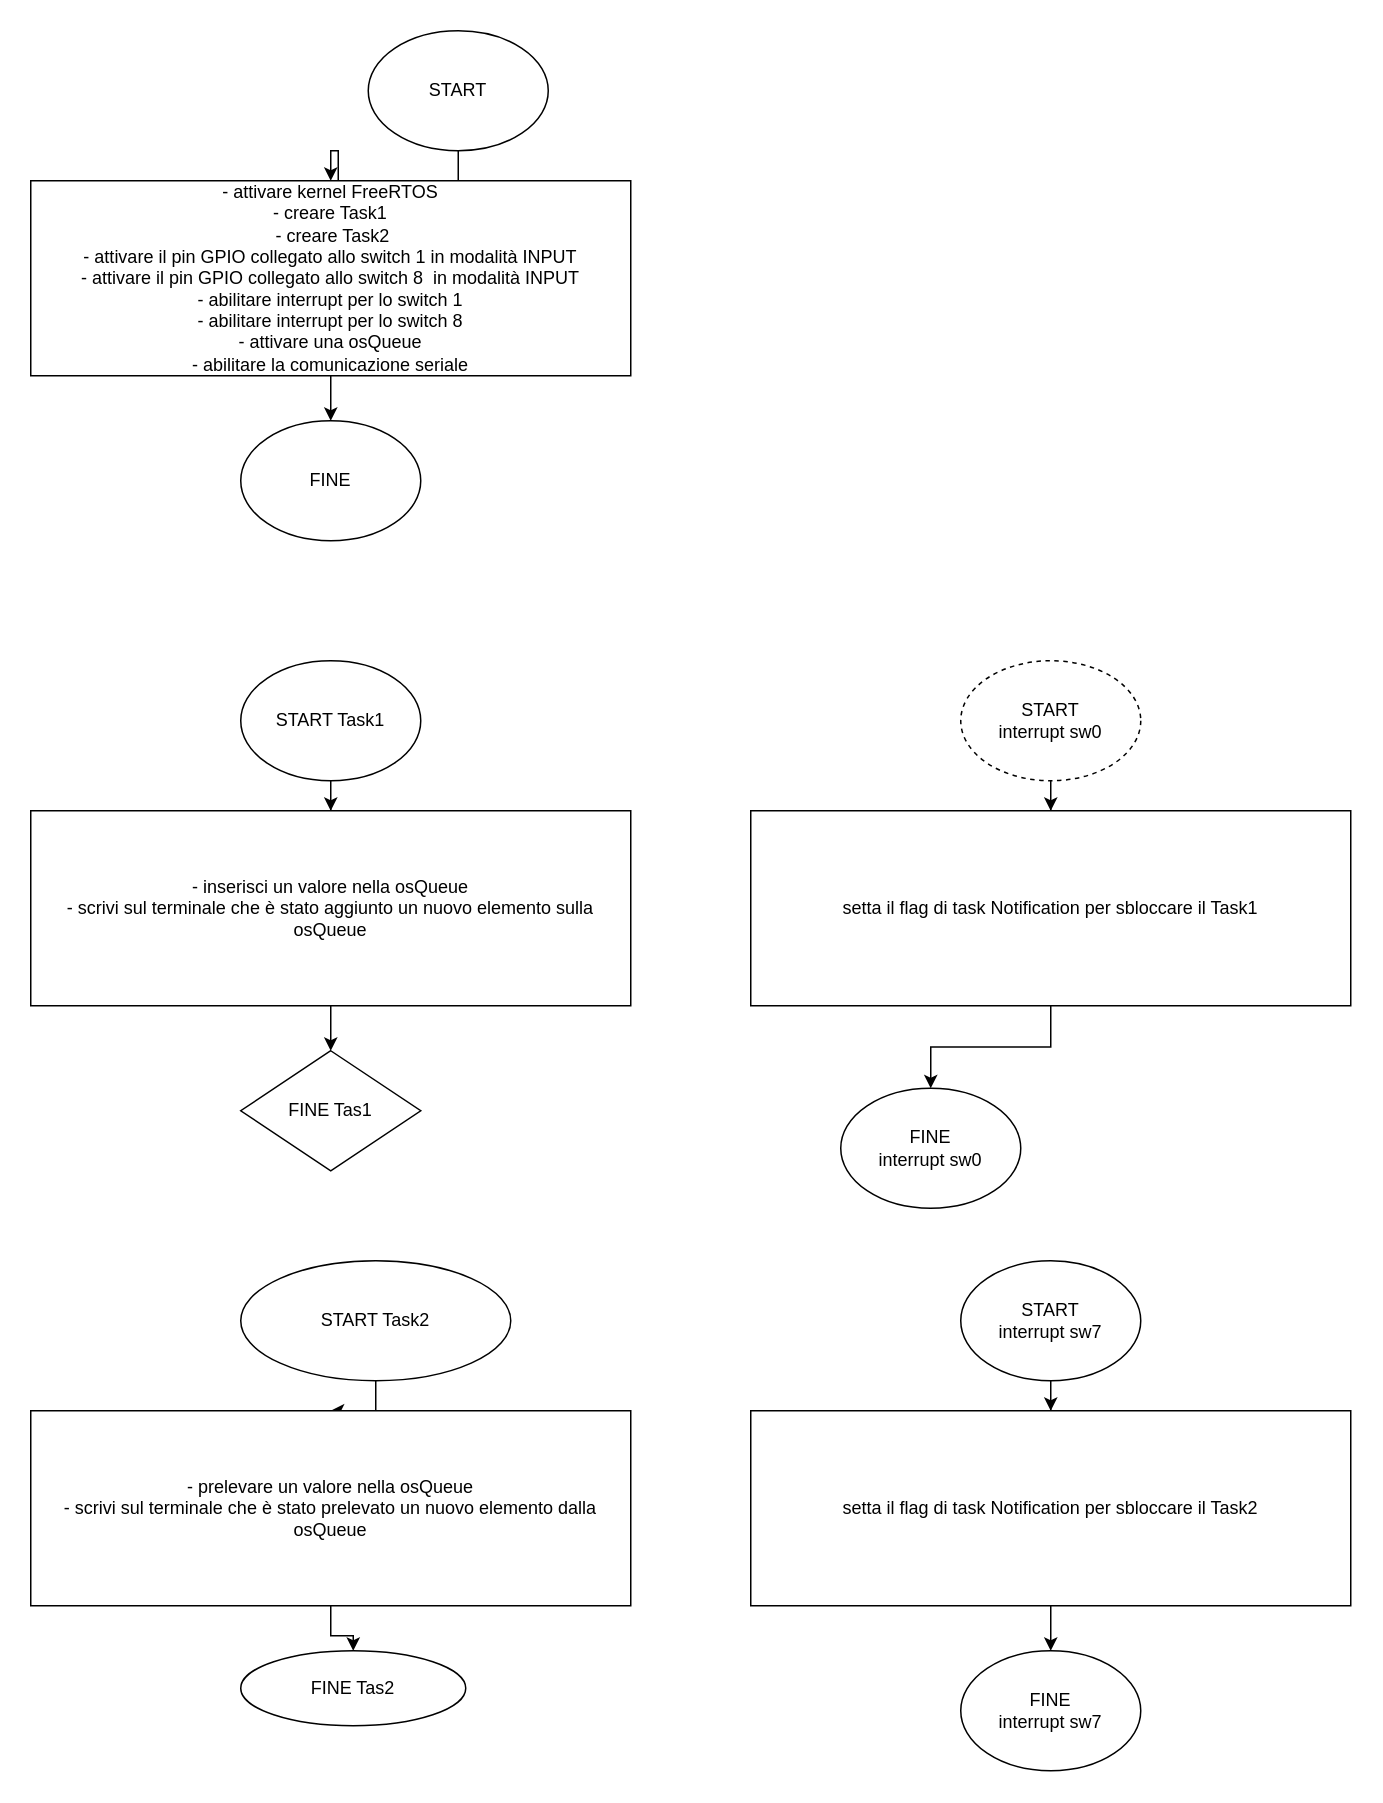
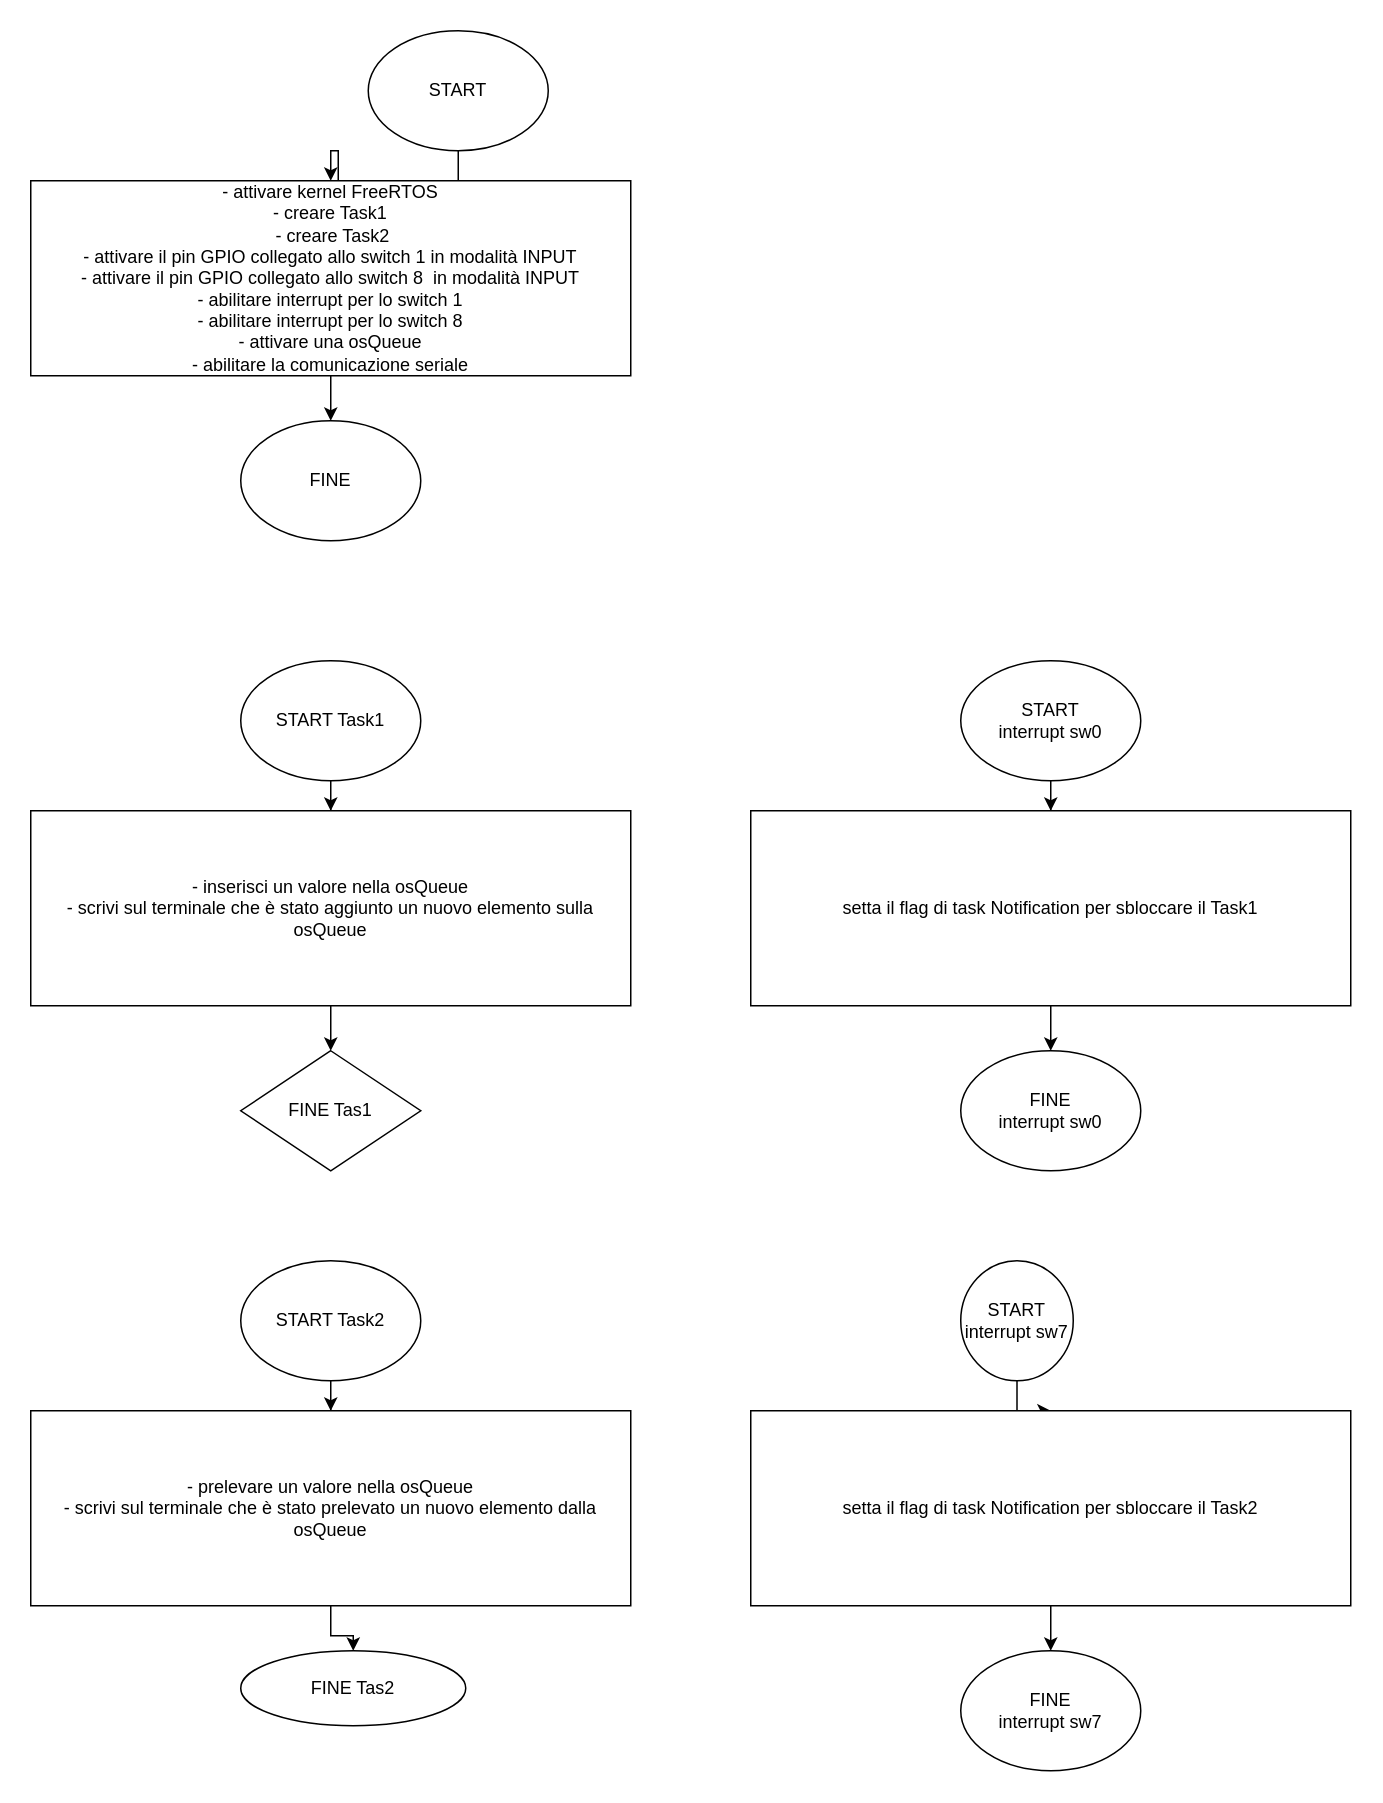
node "START interrupt sw0": style dashed -> solid
node "FINE interrupt sw0": moved (931, 1148) -> (1051, 1111)
node "START Task2": size 270x120 -> 180x120
node "START interrupt sw7": size 180x120 -> 113x120
